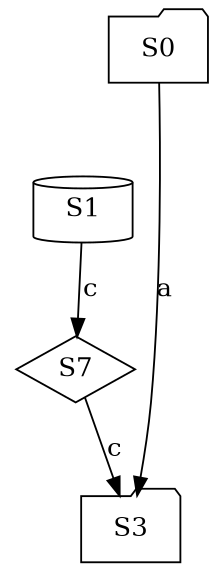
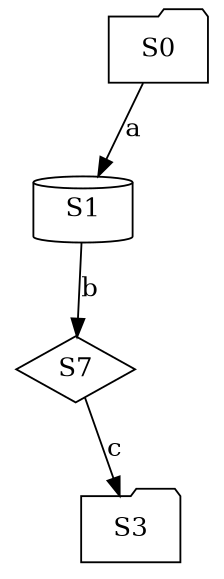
edge "S0" -> "S3": now "S0" -> "S1"
edge "S1" -> "S7": label "c" -> "b"
